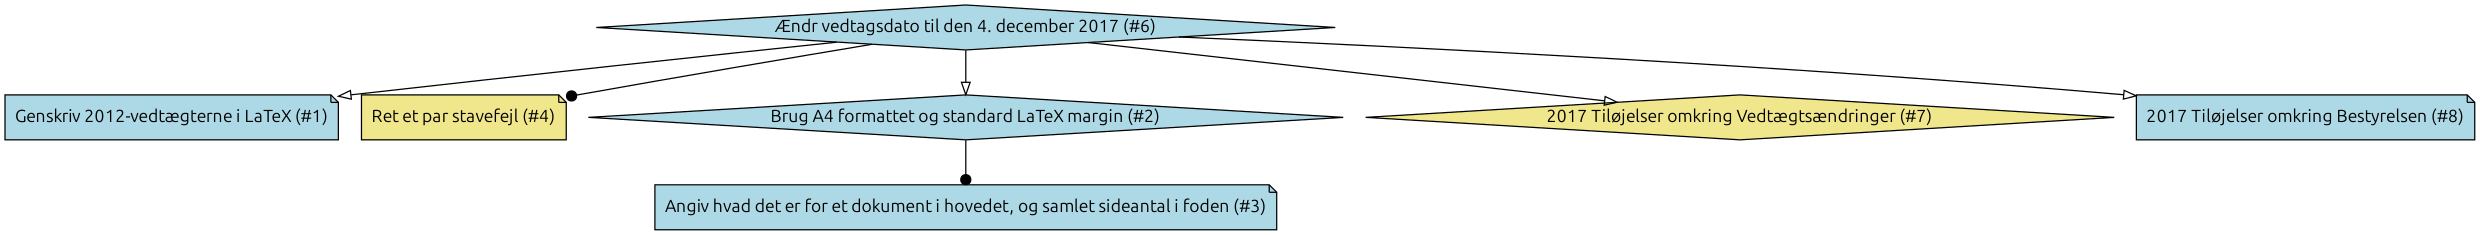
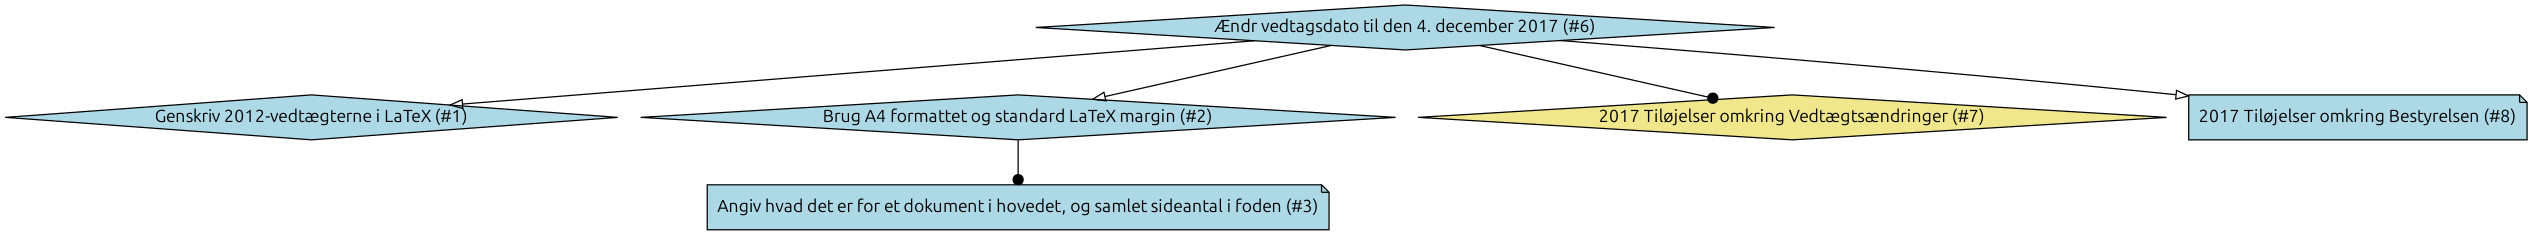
edge "Ændr vedtagsdato til den 4. december 2017 (#6)" -> "2017 Tiløjelser omkring Vedtægtsændringer (#7)": arrowhead onormal -> dot
node "Genskriv 2012-vedtægterne i LaTeX (#1)": shape note -> diamond
node "Ret et par stavefejl (#4)": removed
